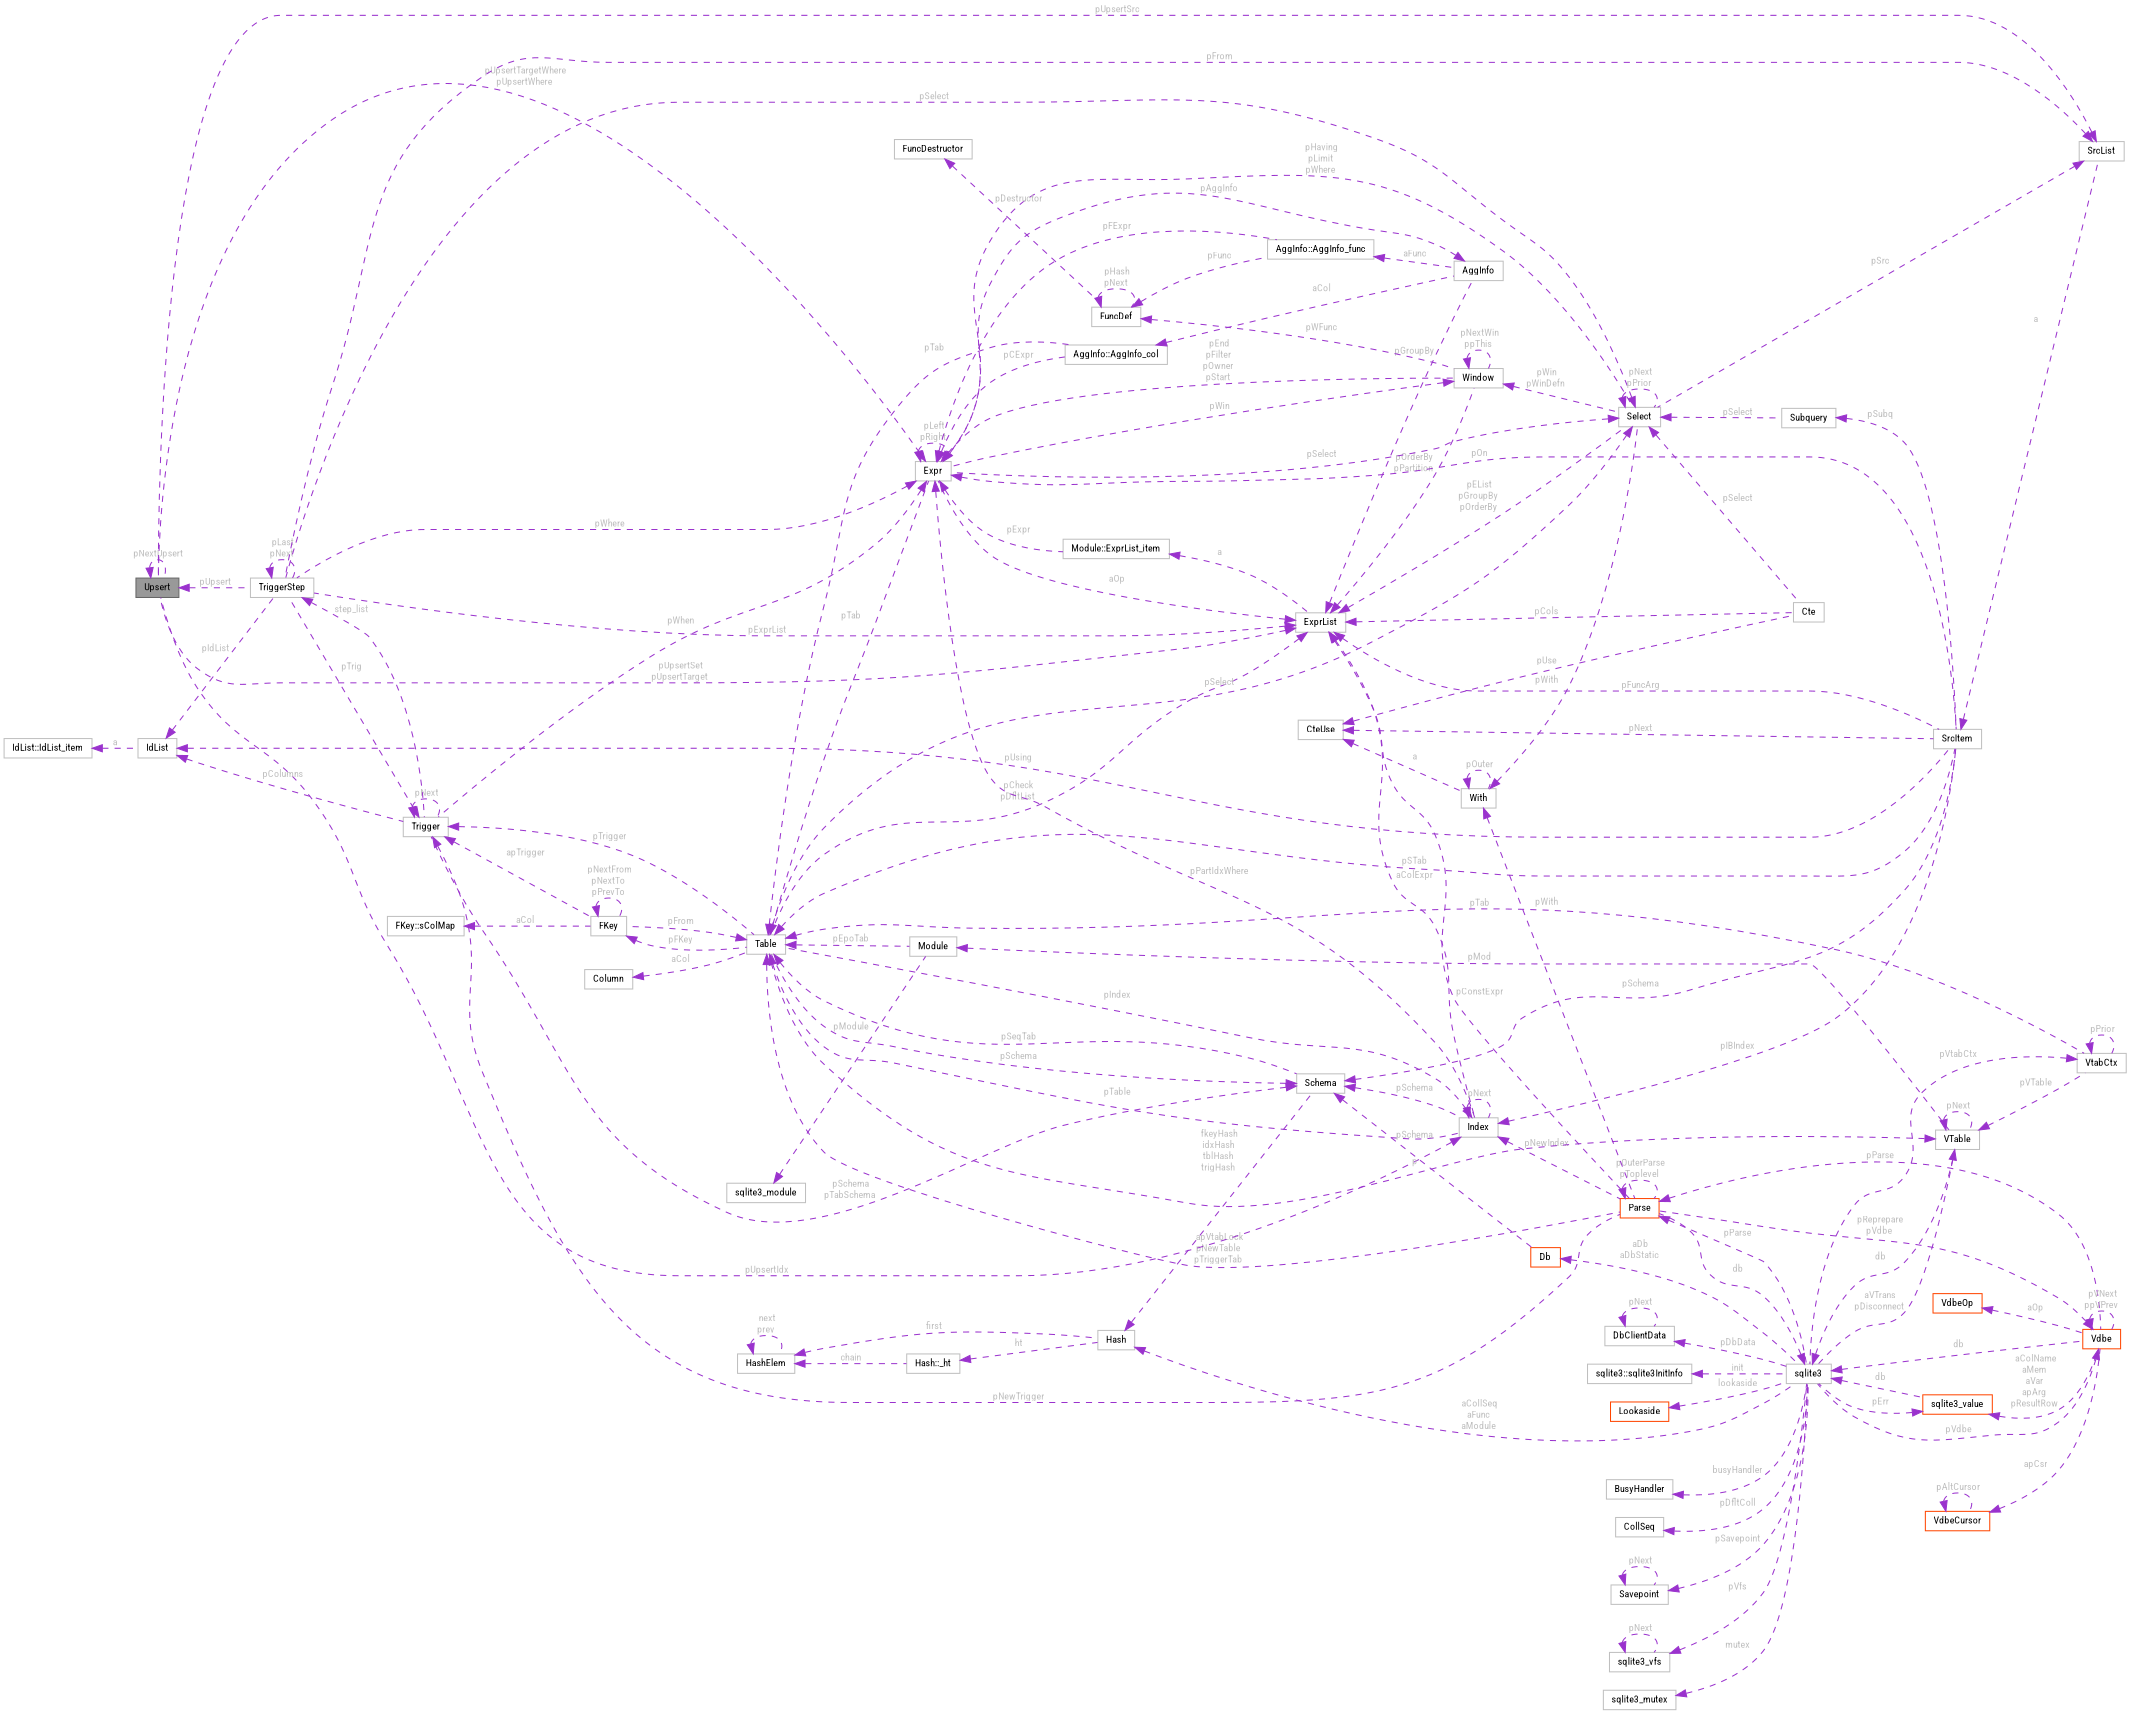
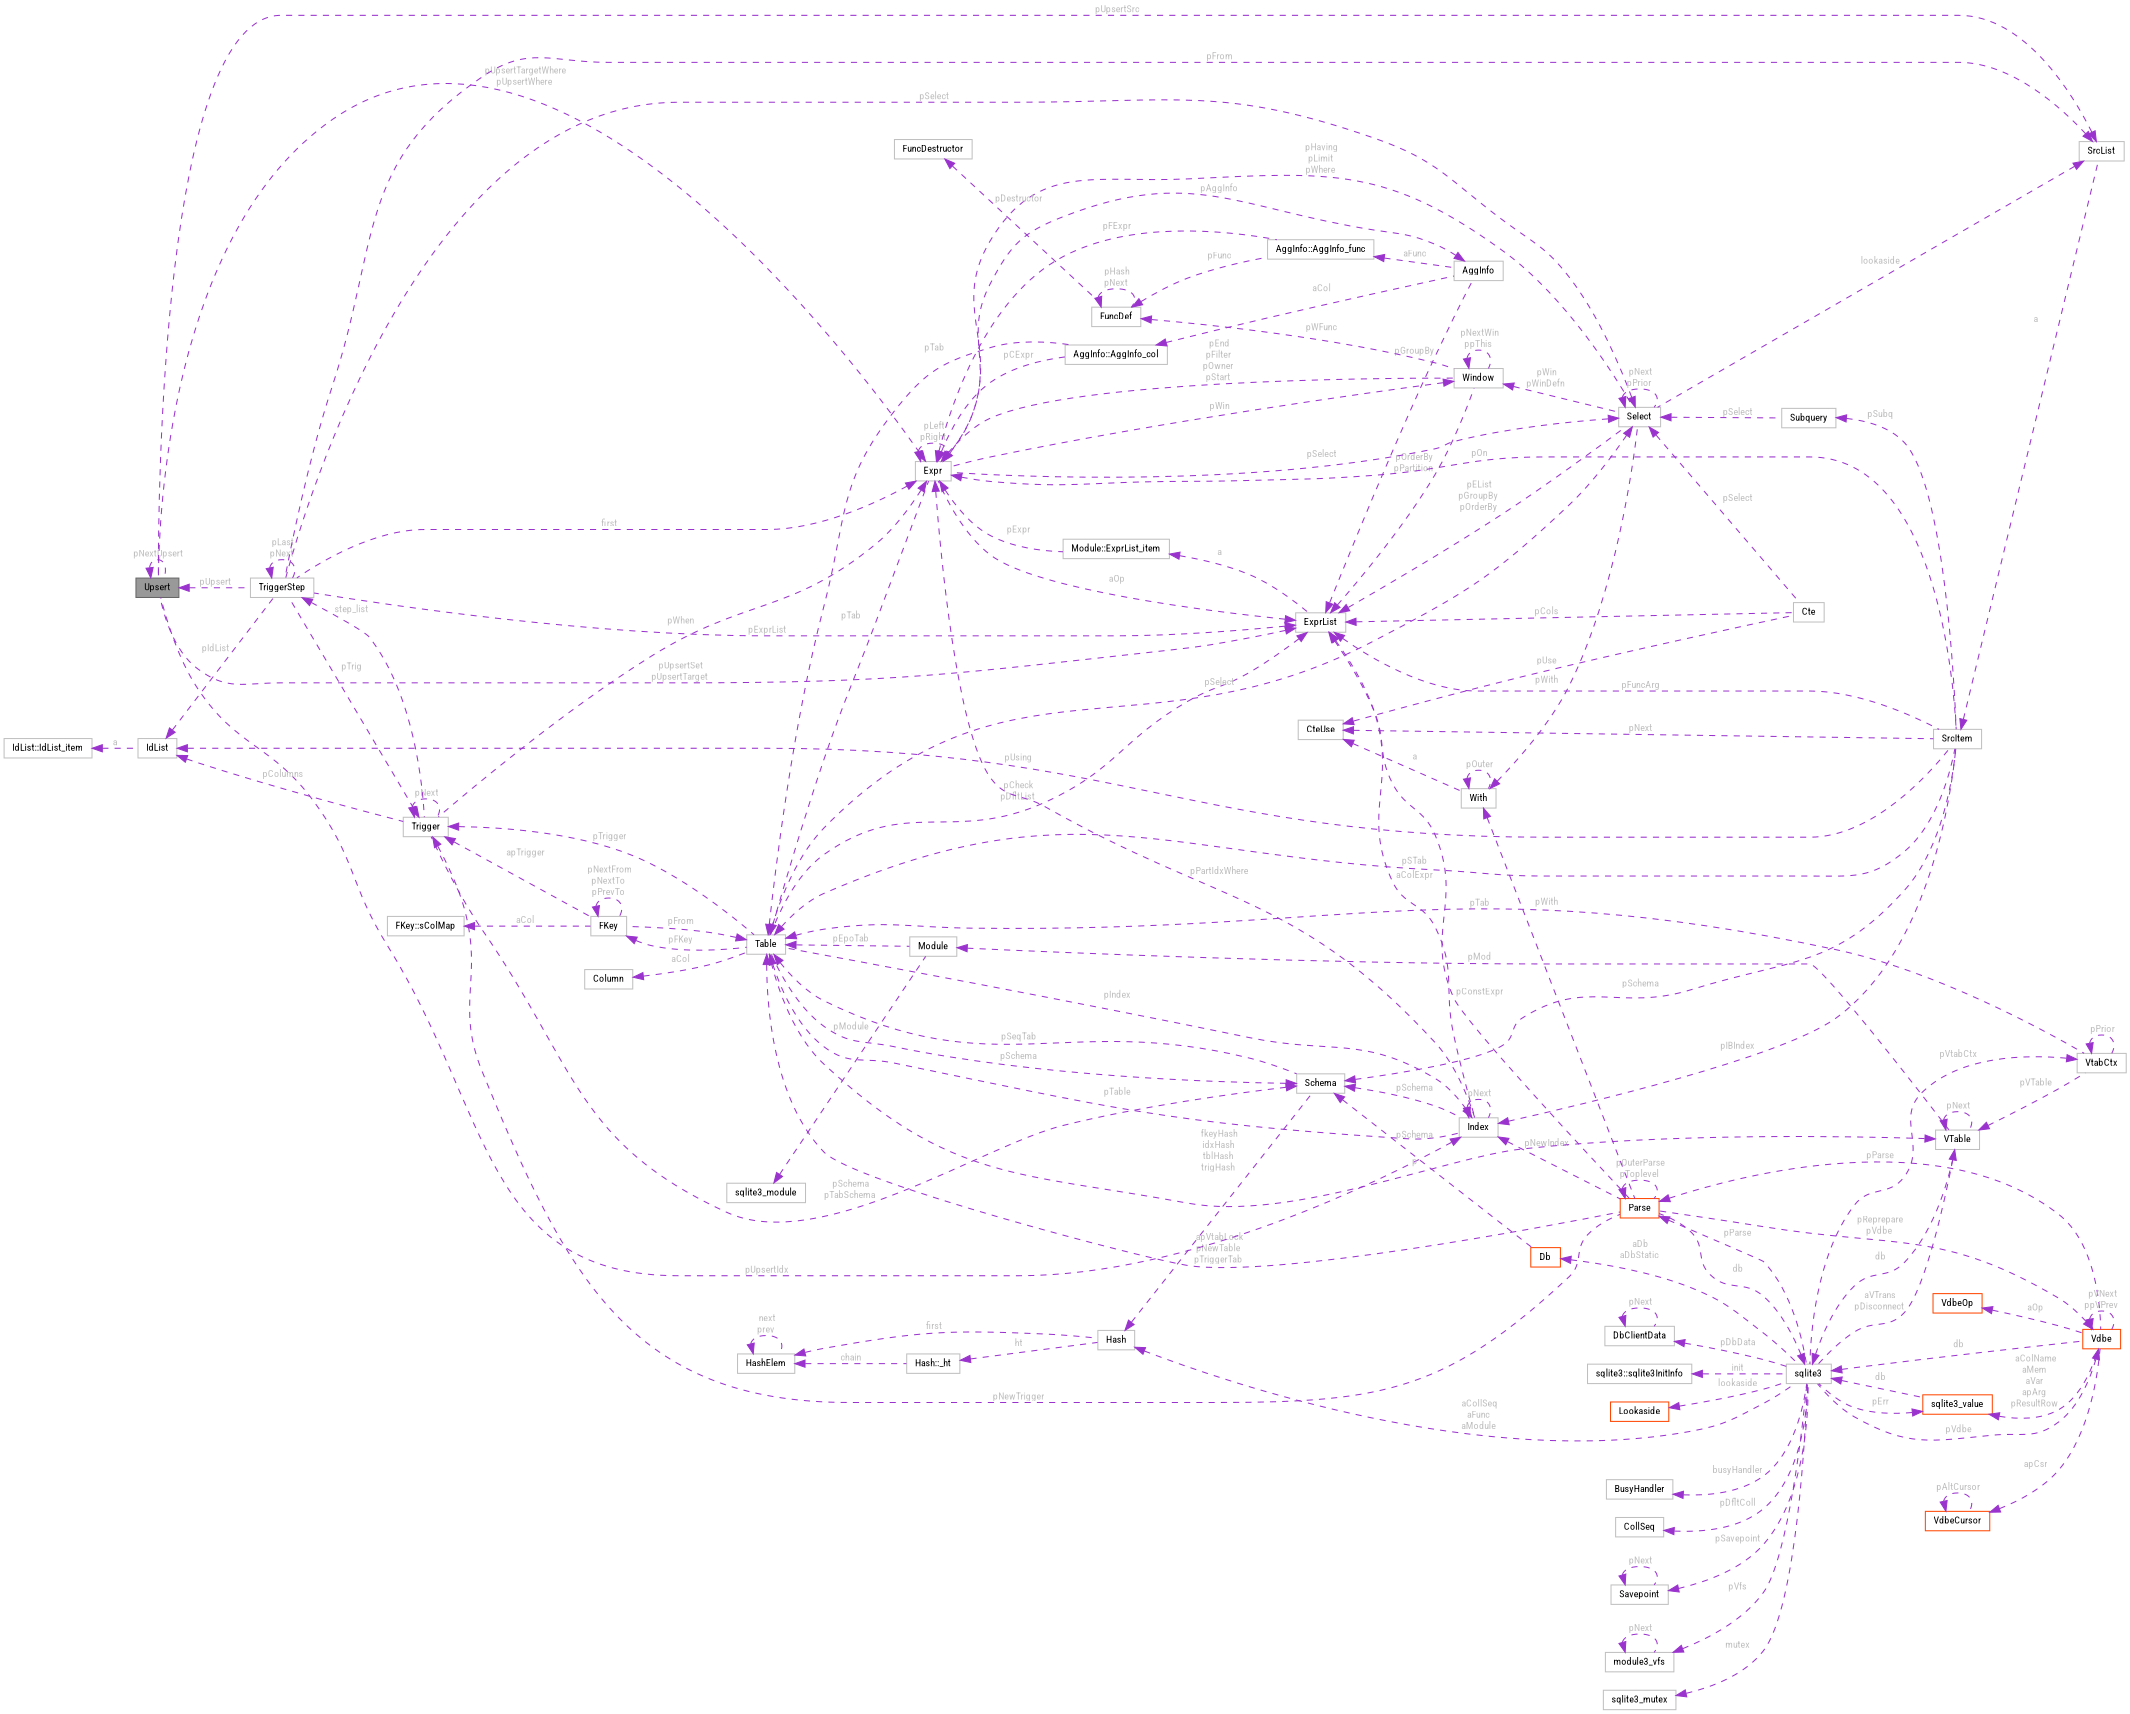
edge "Select" -> "SrcList": label " pSrc" -> " lookaside"
edge "TriggerStep" -> "Expr": label " pWhere" -> " first"
node "sqlite3_vfs": label "sqlite3_vfs" -> "module3_vfs"
